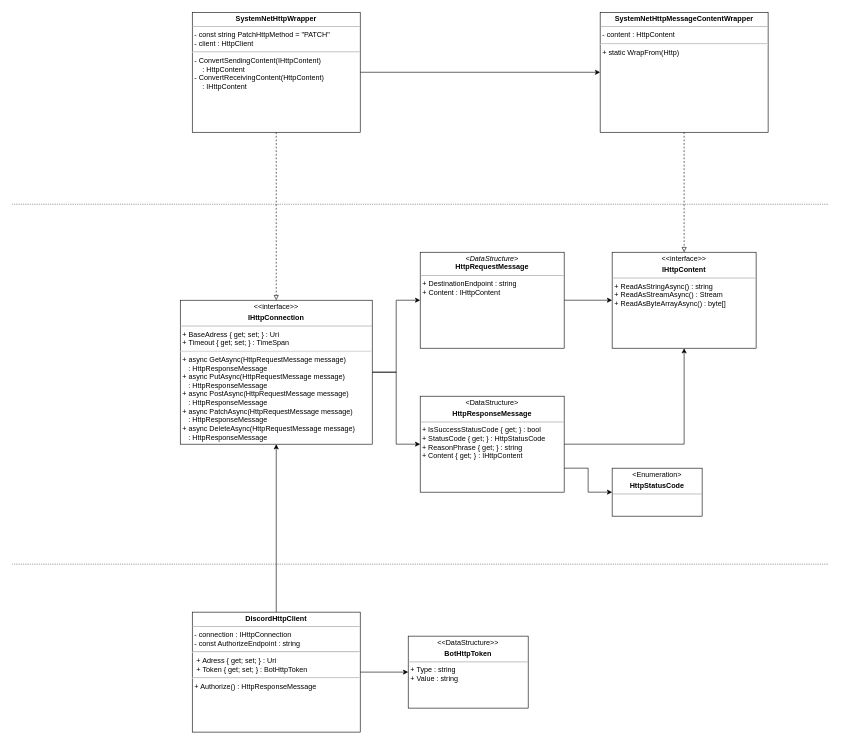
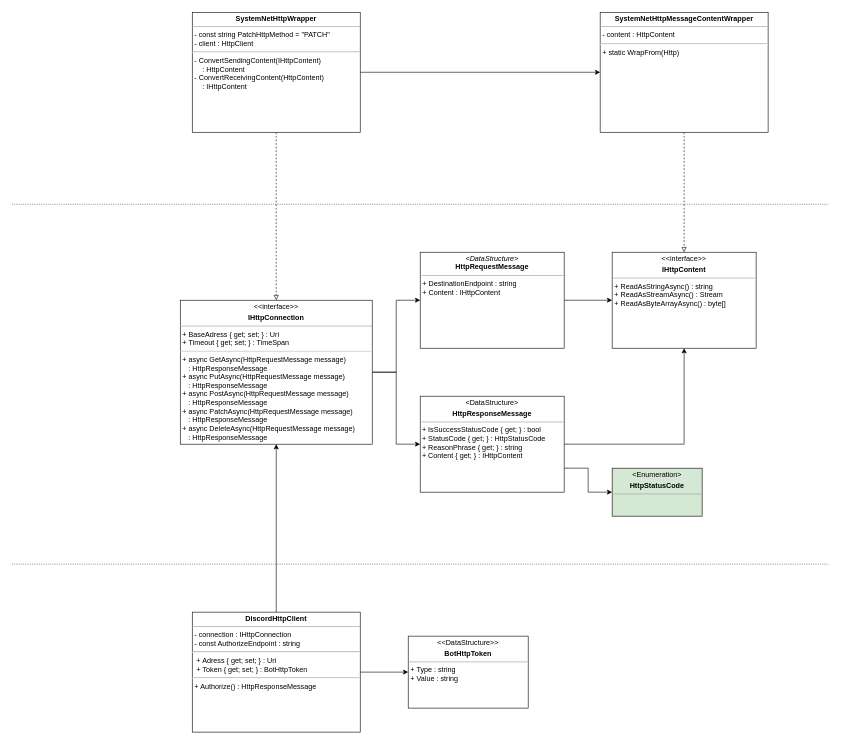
node "<Enumeration> HttpStatusCode": fillcolor #ffffff -> #d5e8d4
